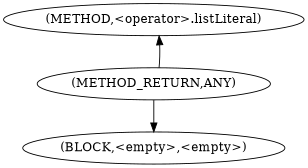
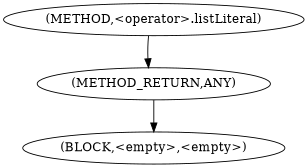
edge "(METHOD_RETURN,ANY)" -> "(METHOD,<operator>.listLiteral)": reversed
